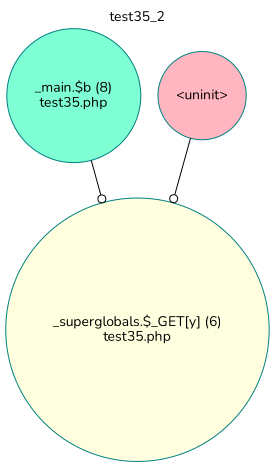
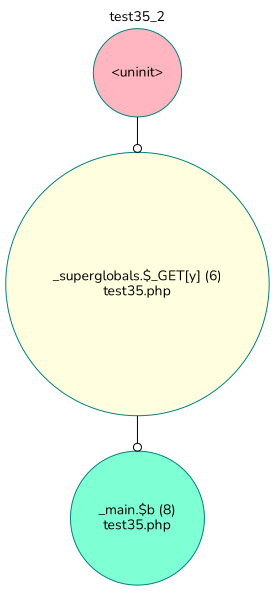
edge "_main.$b (8) test35.php" -> "_superglobals.$_GET[y] (6) test35.php": reversed
